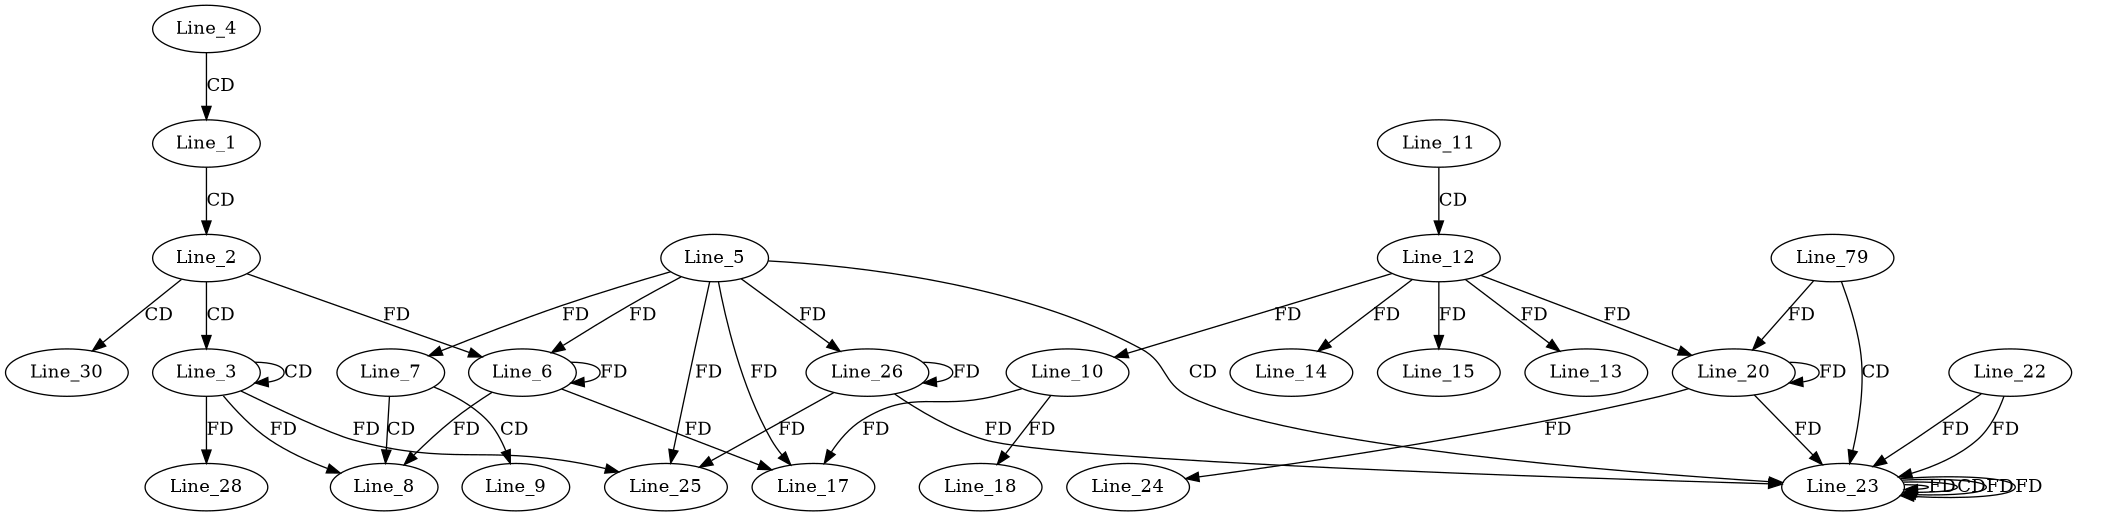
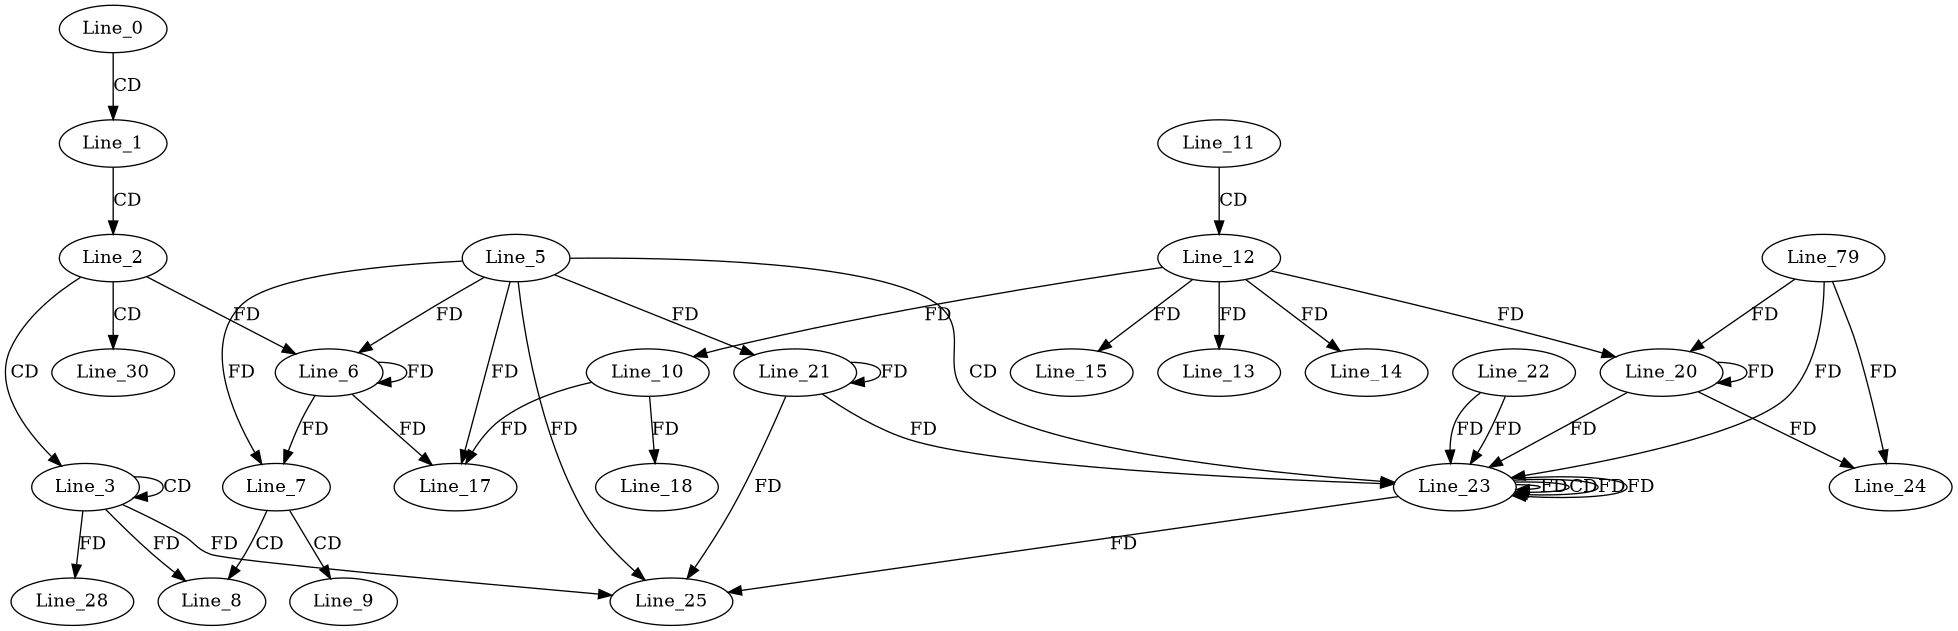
node "Line_4": label "Line_4" -> "Line_0"
edge "Line_79" -> "Line_24": added, label "FD"
node "Line_26": label "Line_26" -> "Line_21"
edge "Line_79" -> "Line_23": label "CD" -> "FD"
edge "Line_6" -> "Line_8": now "Line_6" -> "Line_7"
edge "Line_23" -> "Line_25": added, label "FD"
